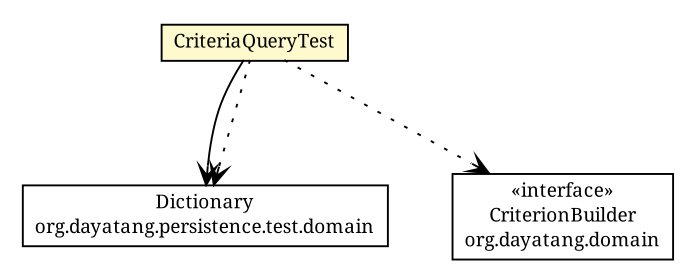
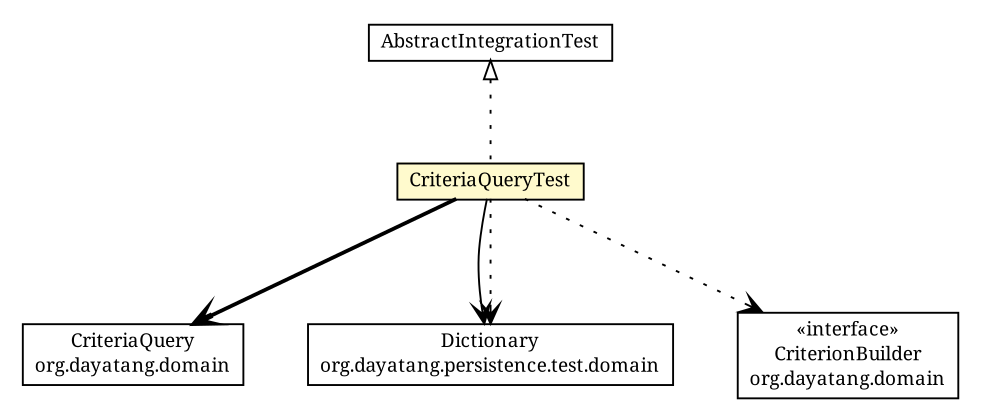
node "AbstractIntegrationTest": added
node "CriteriaQuery": added
